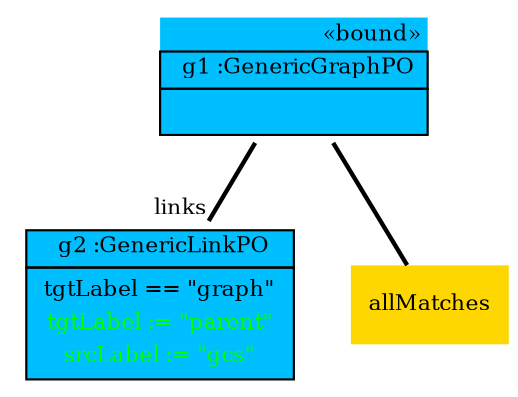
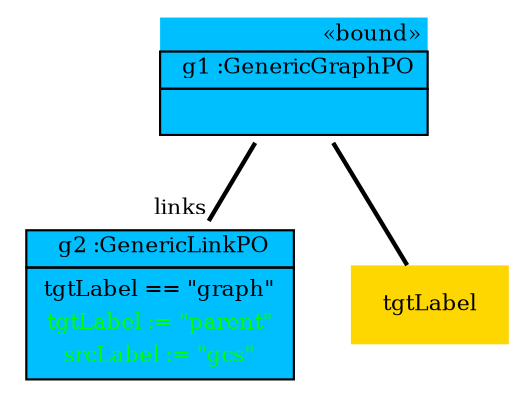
node "allMatches": label "allMatches" -> "tgtLabel"
